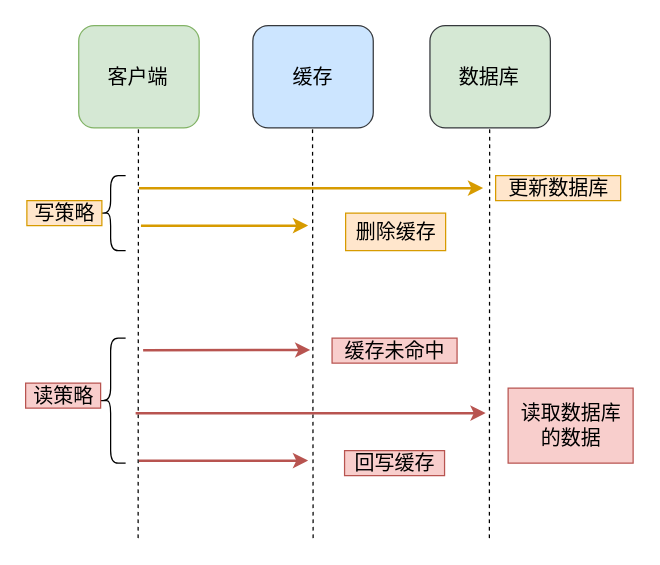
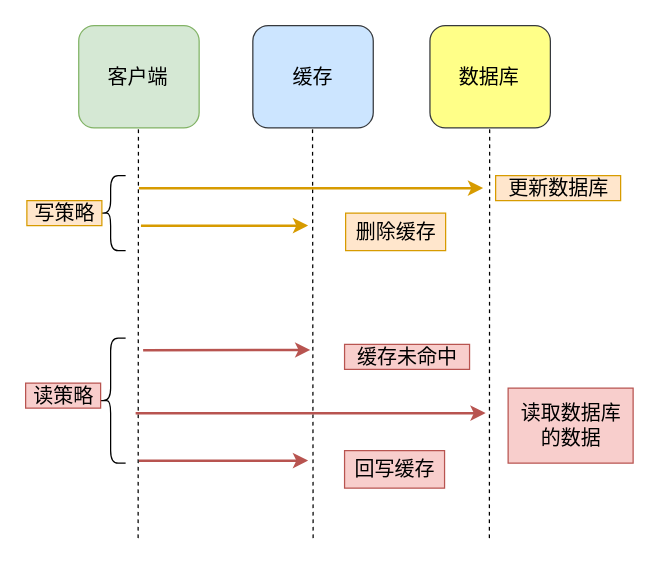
node "数据库": fillcolor #d5e8d4 -> #ffff88
node "缓存未命中": moved (395, 351) -> (407, 357)
node "回写缓存": size 100x25 -> 100x38
